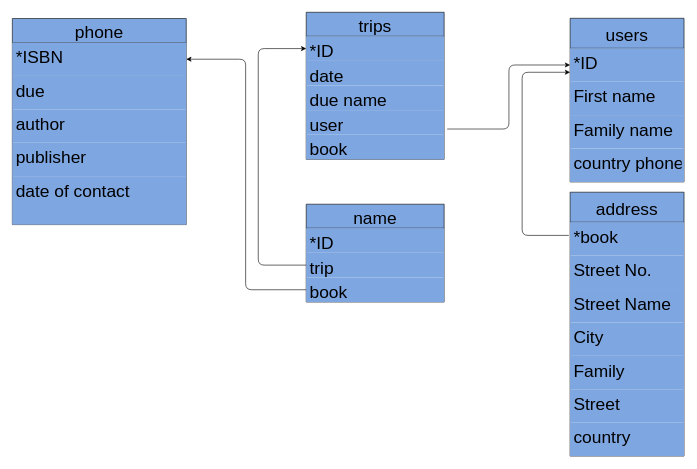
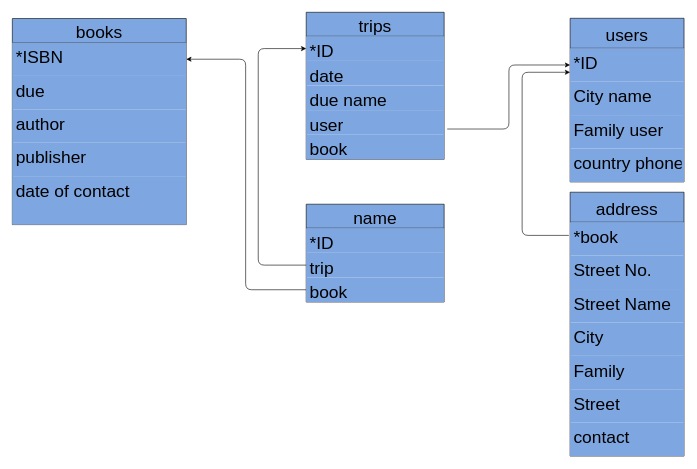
node "phone": label "phone" -> "books"
node "First name": label "First name" -> "City name"
node "Family name": label "Family name" -> "Family user"
node "country": label "country" -> "contact"
